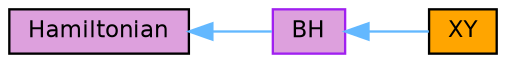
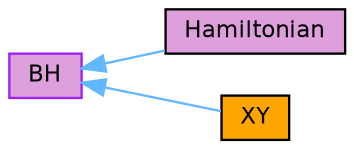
edge "BH" -> "Hamiltonian": reversed
